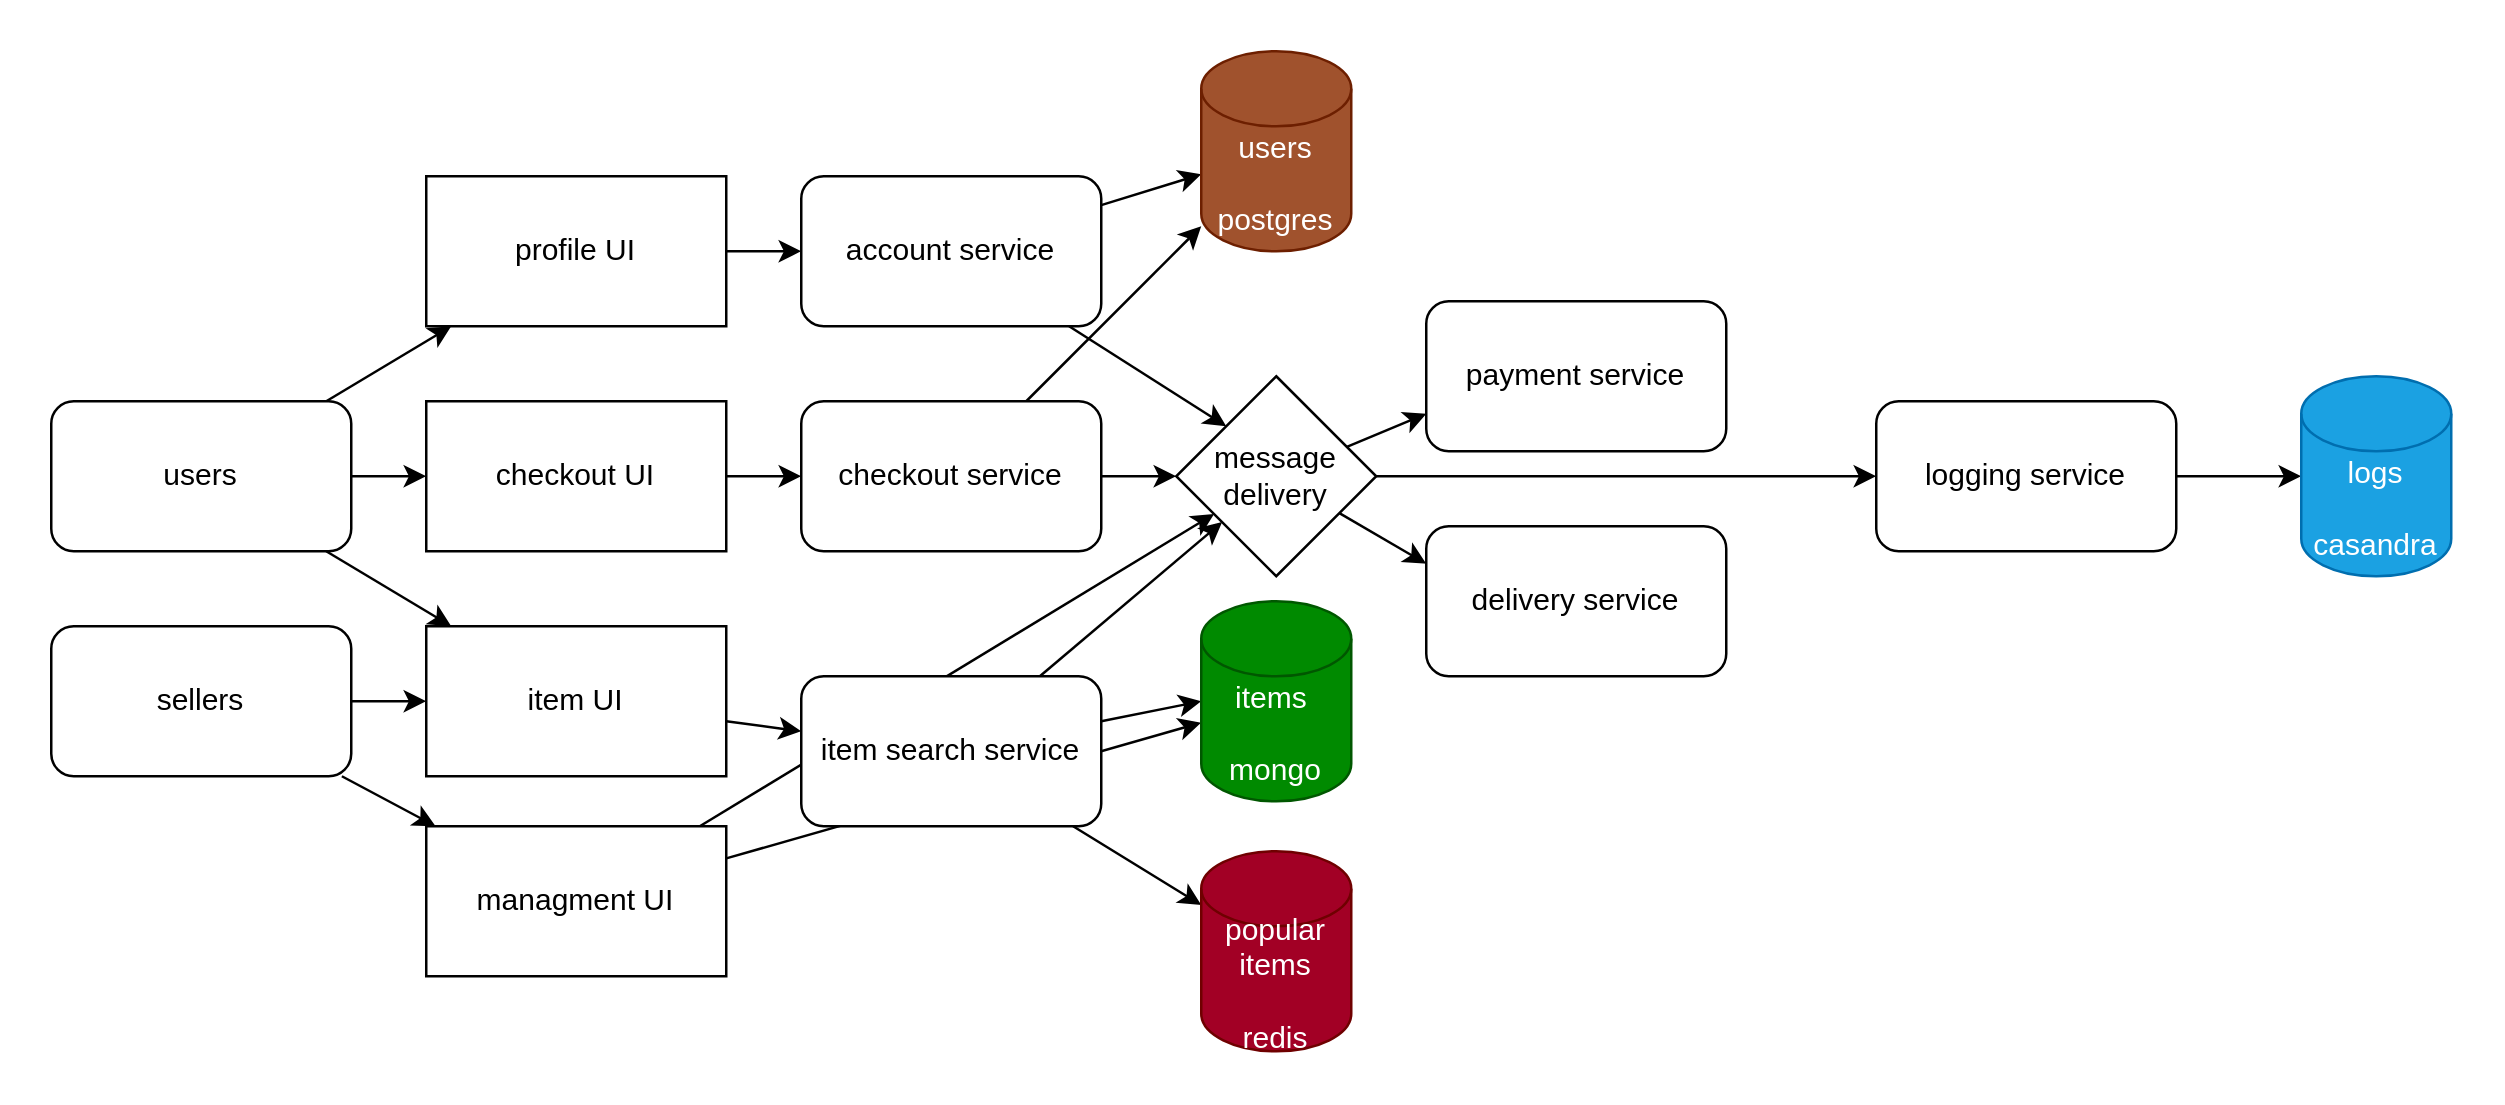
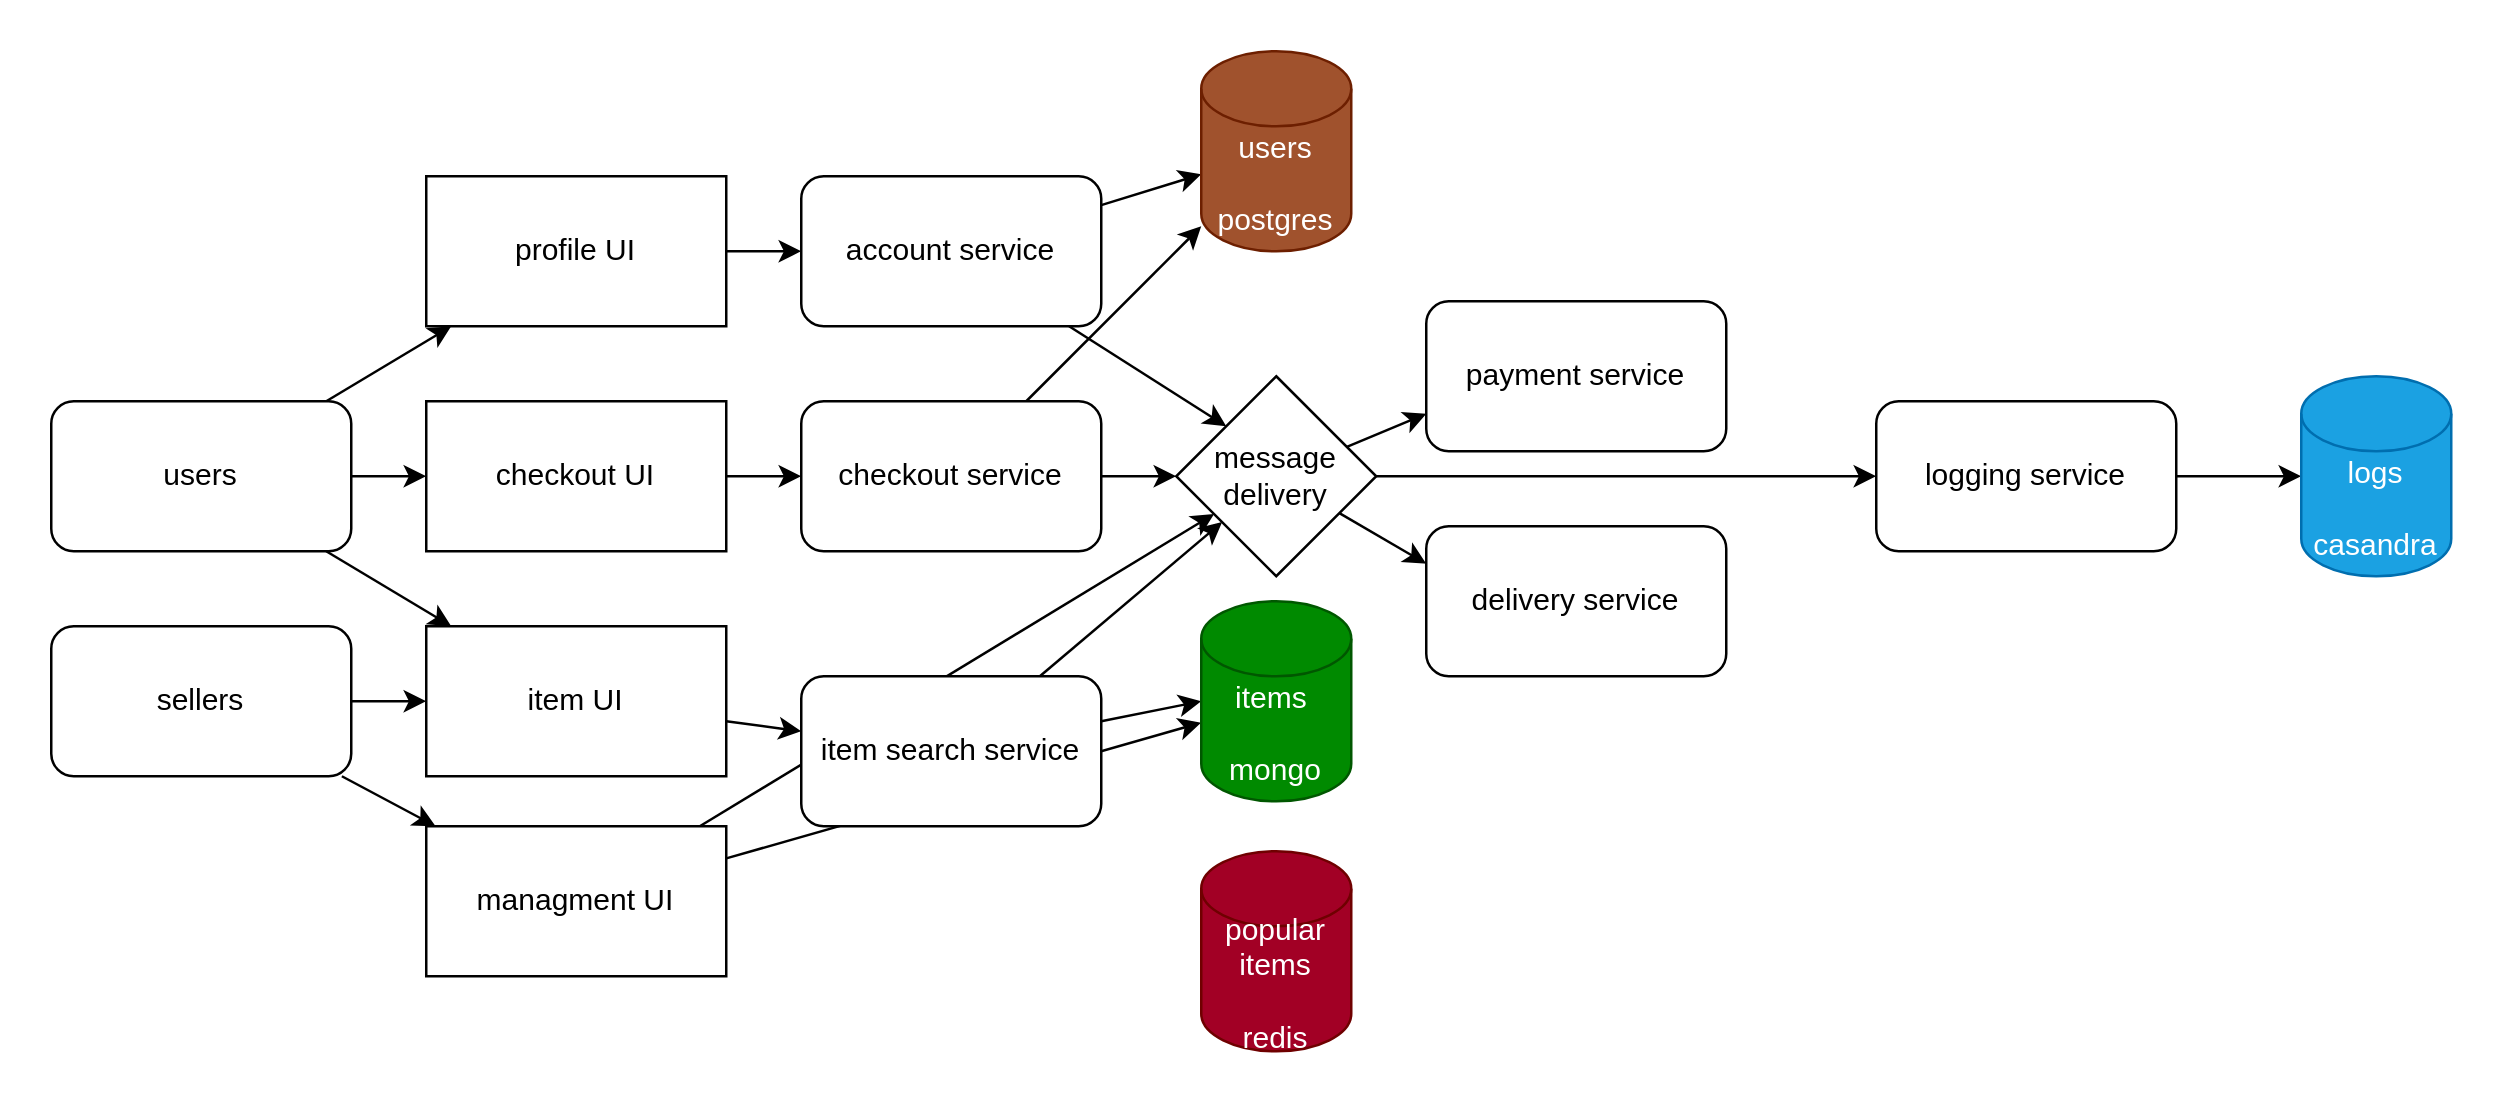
edge "item search service" -> "popular items redis": removed
